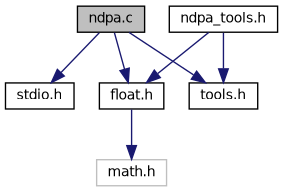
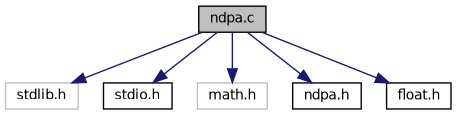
node "ndpa_tools.h": removed
node "stdlib.h": added
node "tools.h": label "tools.h" -> "ndpa.h"
edge "float.h" -> "math.h": now "ndpa.c" -> "math.h"
